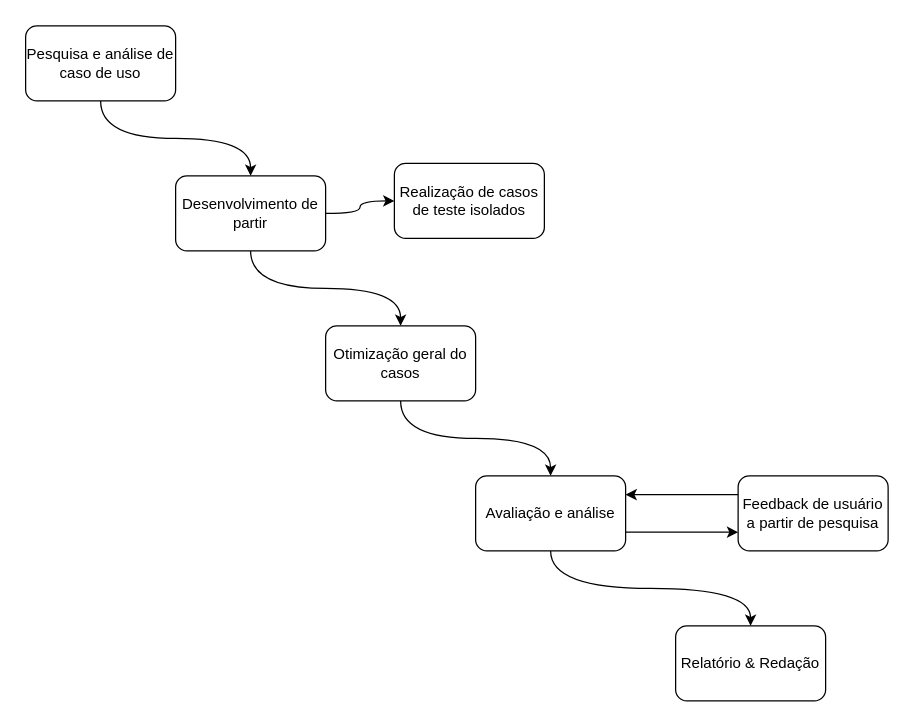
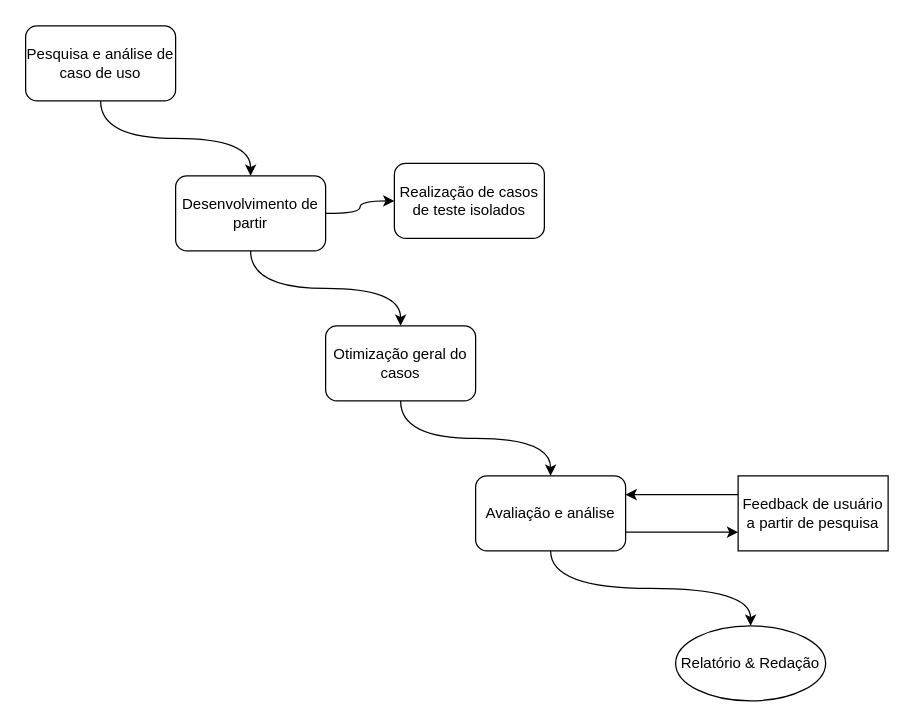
node "Feedback de usuário a partir de pesquisa": shape rounded rectangle -> rectangle
node "Relatório & Redação": shape rounded rectangle -> ellipse
